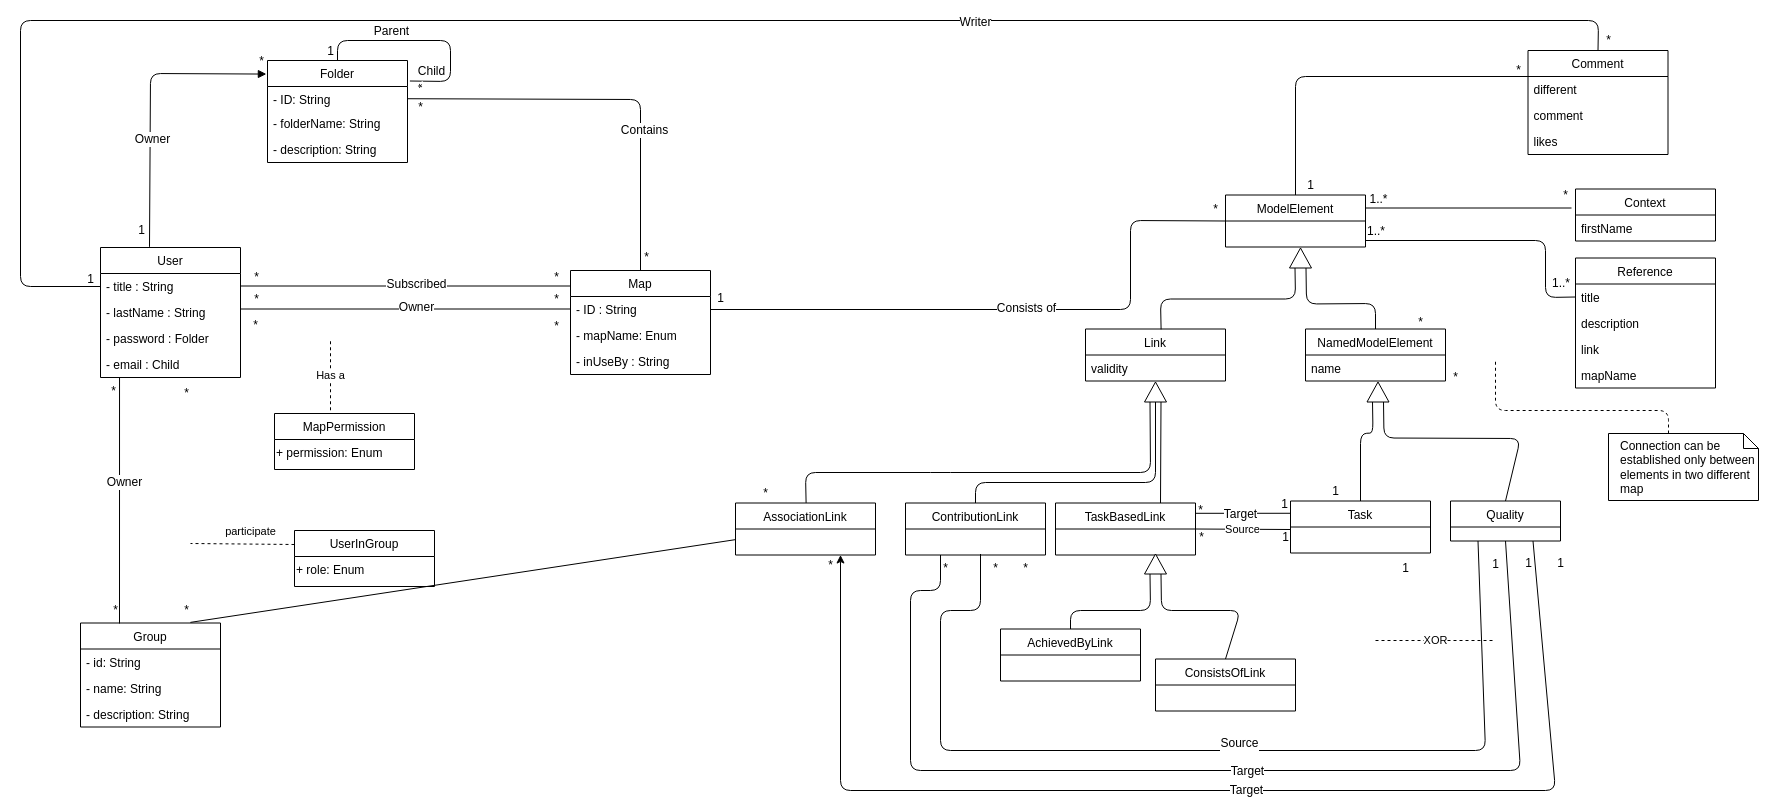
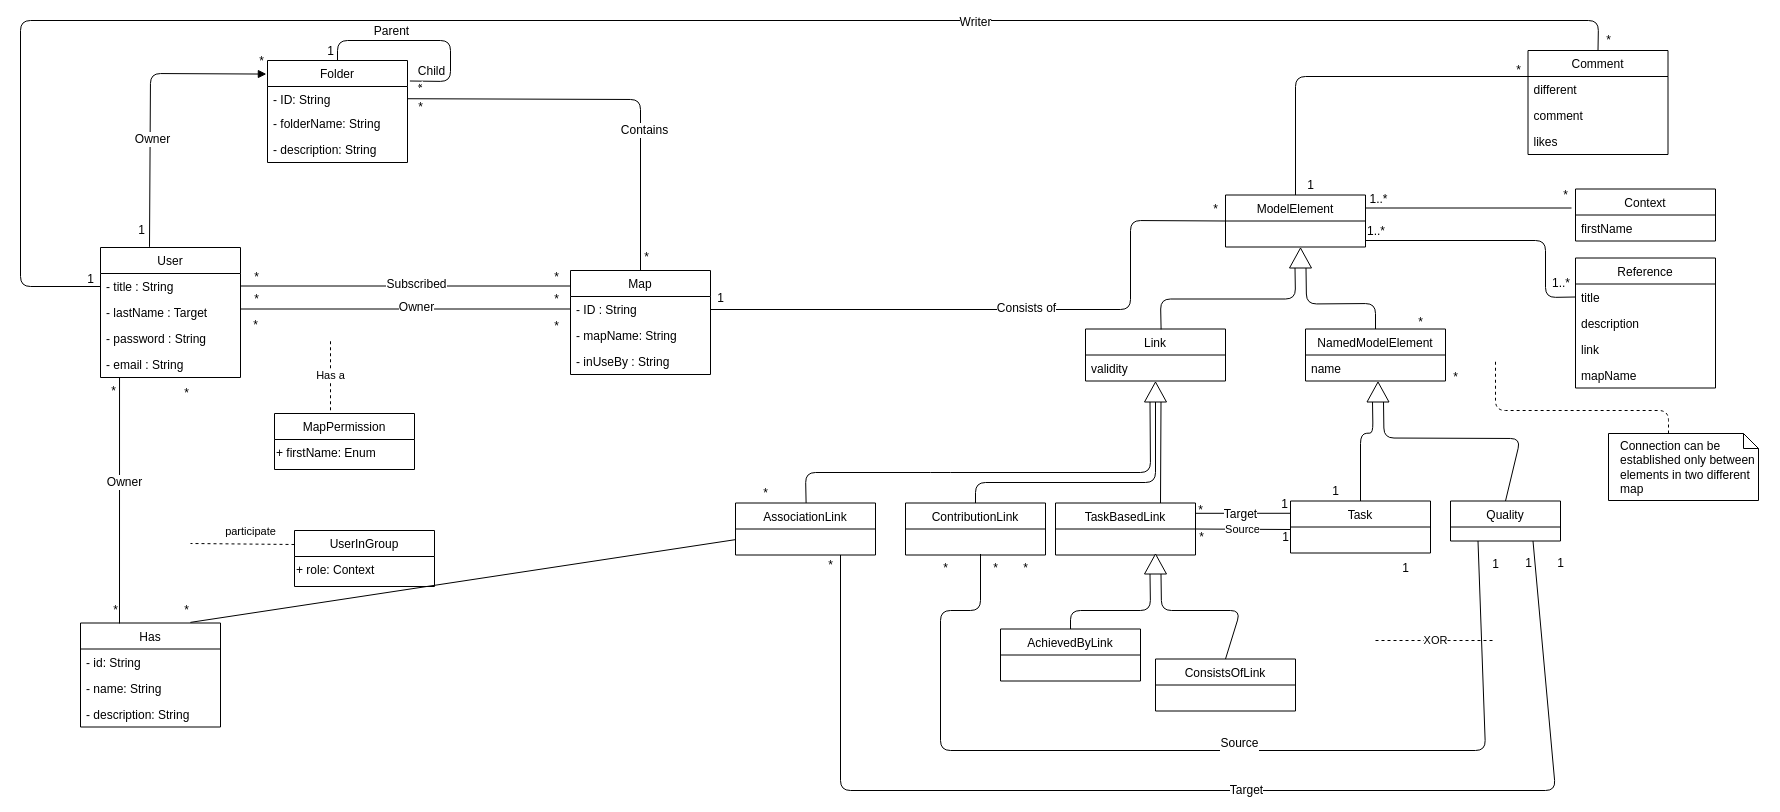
node "- lastName : String": label "- lastName : String" -> "- lastName : Target"
node "- mapName: Enum": label "- mapName: Enum" -> "- mapName: String"
node "- password : Folder": label "- password : Folder" -> "- password : String"
node "- email : Child": label "- email : Child" -> "- email : String"
node "+ permission: Enum": label "+ permission: Enum" -> "+ firstName: Enum"
edge "Quality" -> "AssociationLink": arrowhead classic -> none
node "+ role: Enum": label "+ role: Enum" -> "+ role: Context"
node "Group": label "Group" -> "Has"
edge "Quality" -- "ContributionLink": removed, label "Target"
